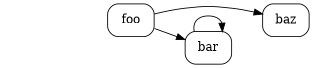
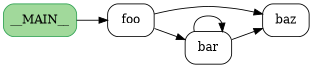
node "__MAIN__": added
edge "bar" -> "baz": added
